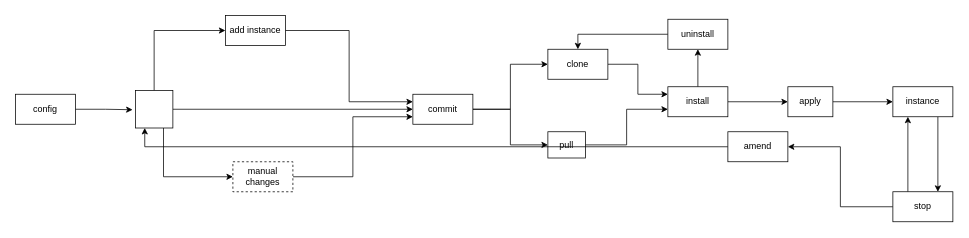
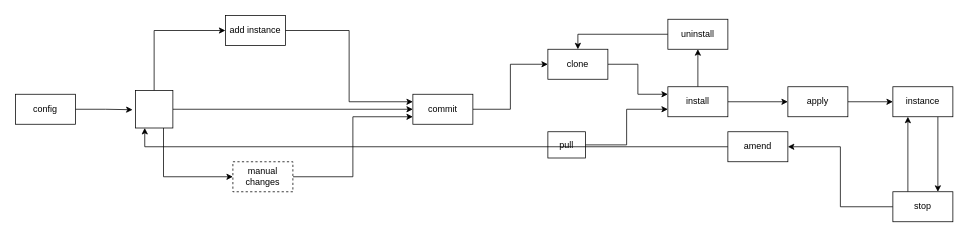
node "apply": size 45x30 -> 60x30
edge "commit" -> "pull": removed
